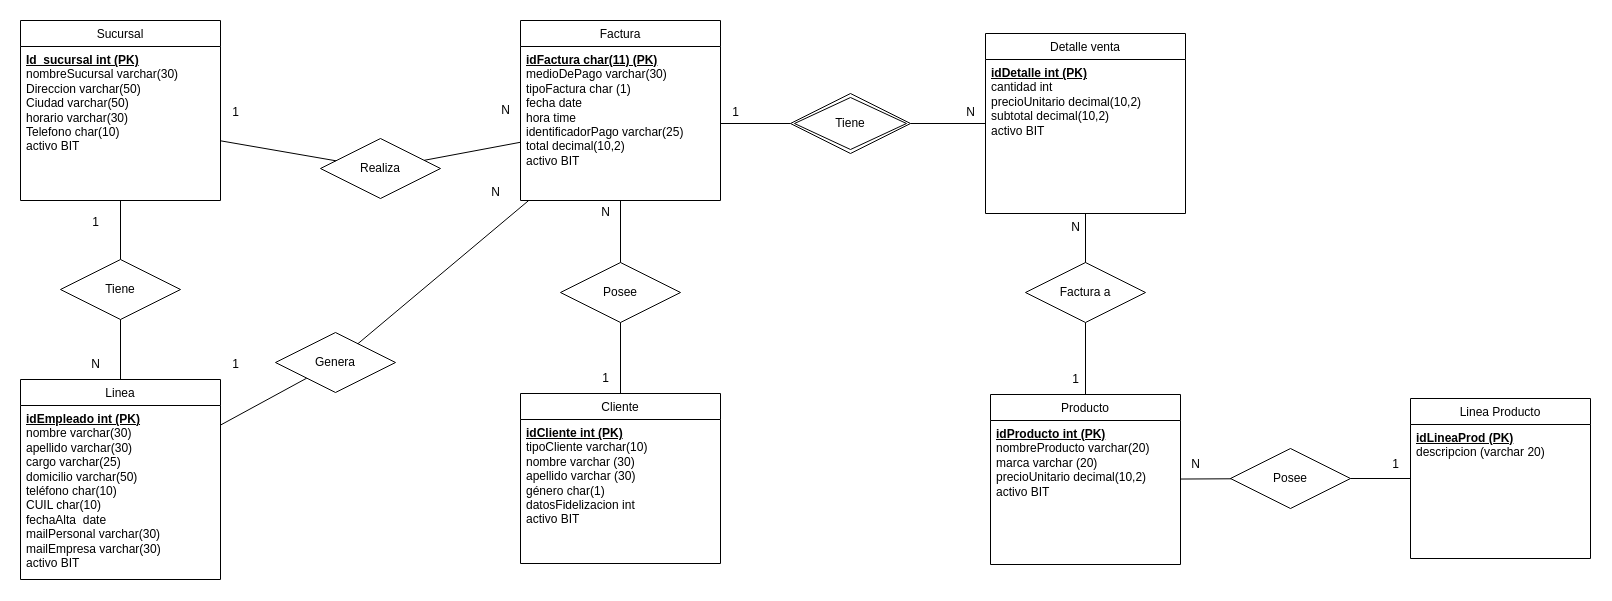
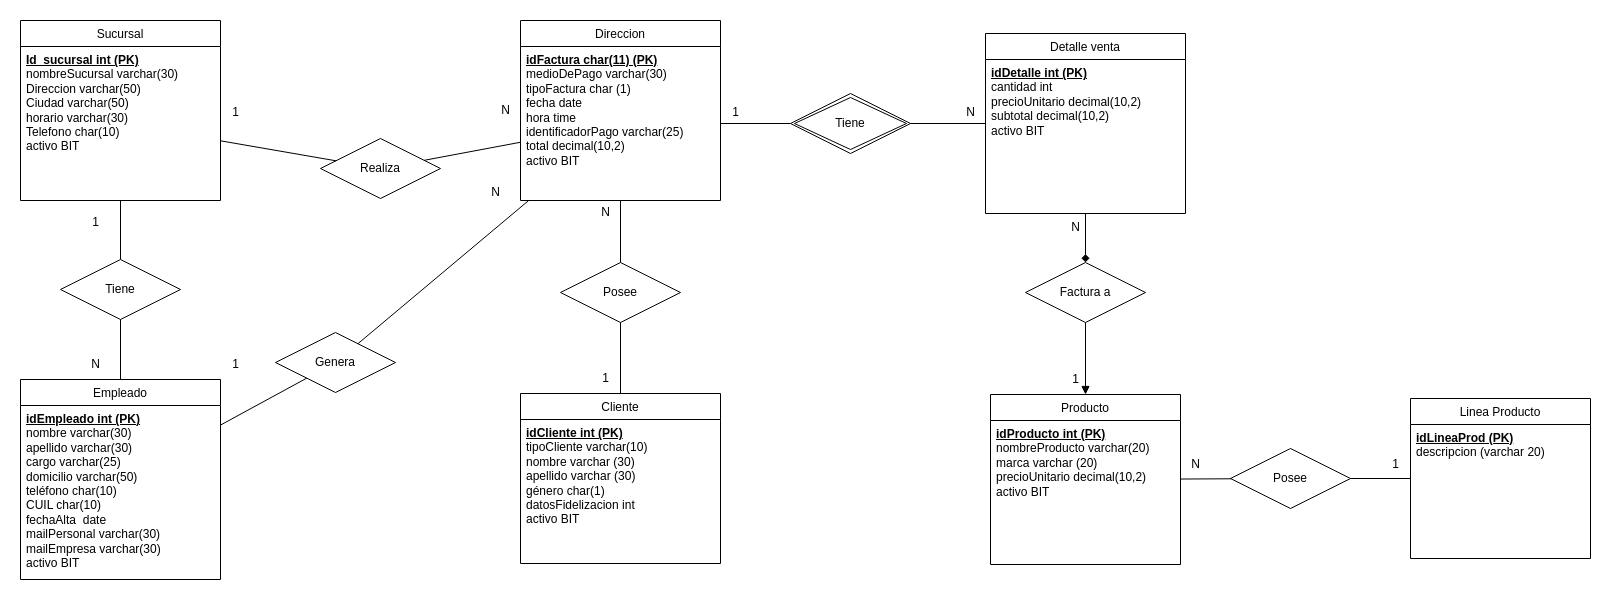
node "Factura": label "Factura" -> "Direccion"
edge "Detalle venta" -- "Factura a": arrowhead none -> diamond
edge "Factura a" -- "Producto": arrowhead none -> block
node "Linea": label "Linea" -> "Empleado"
